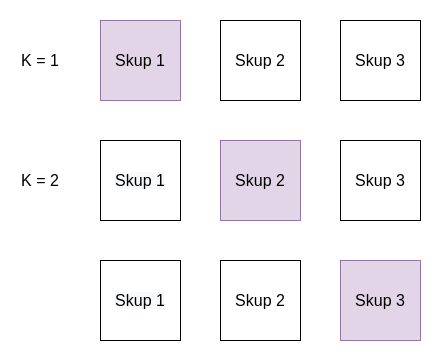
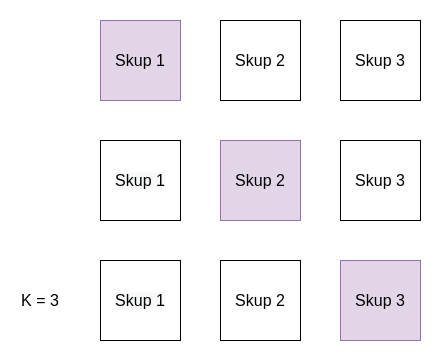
node "K = 1": removed
node "K = 2": removed
node "K = 3": added
